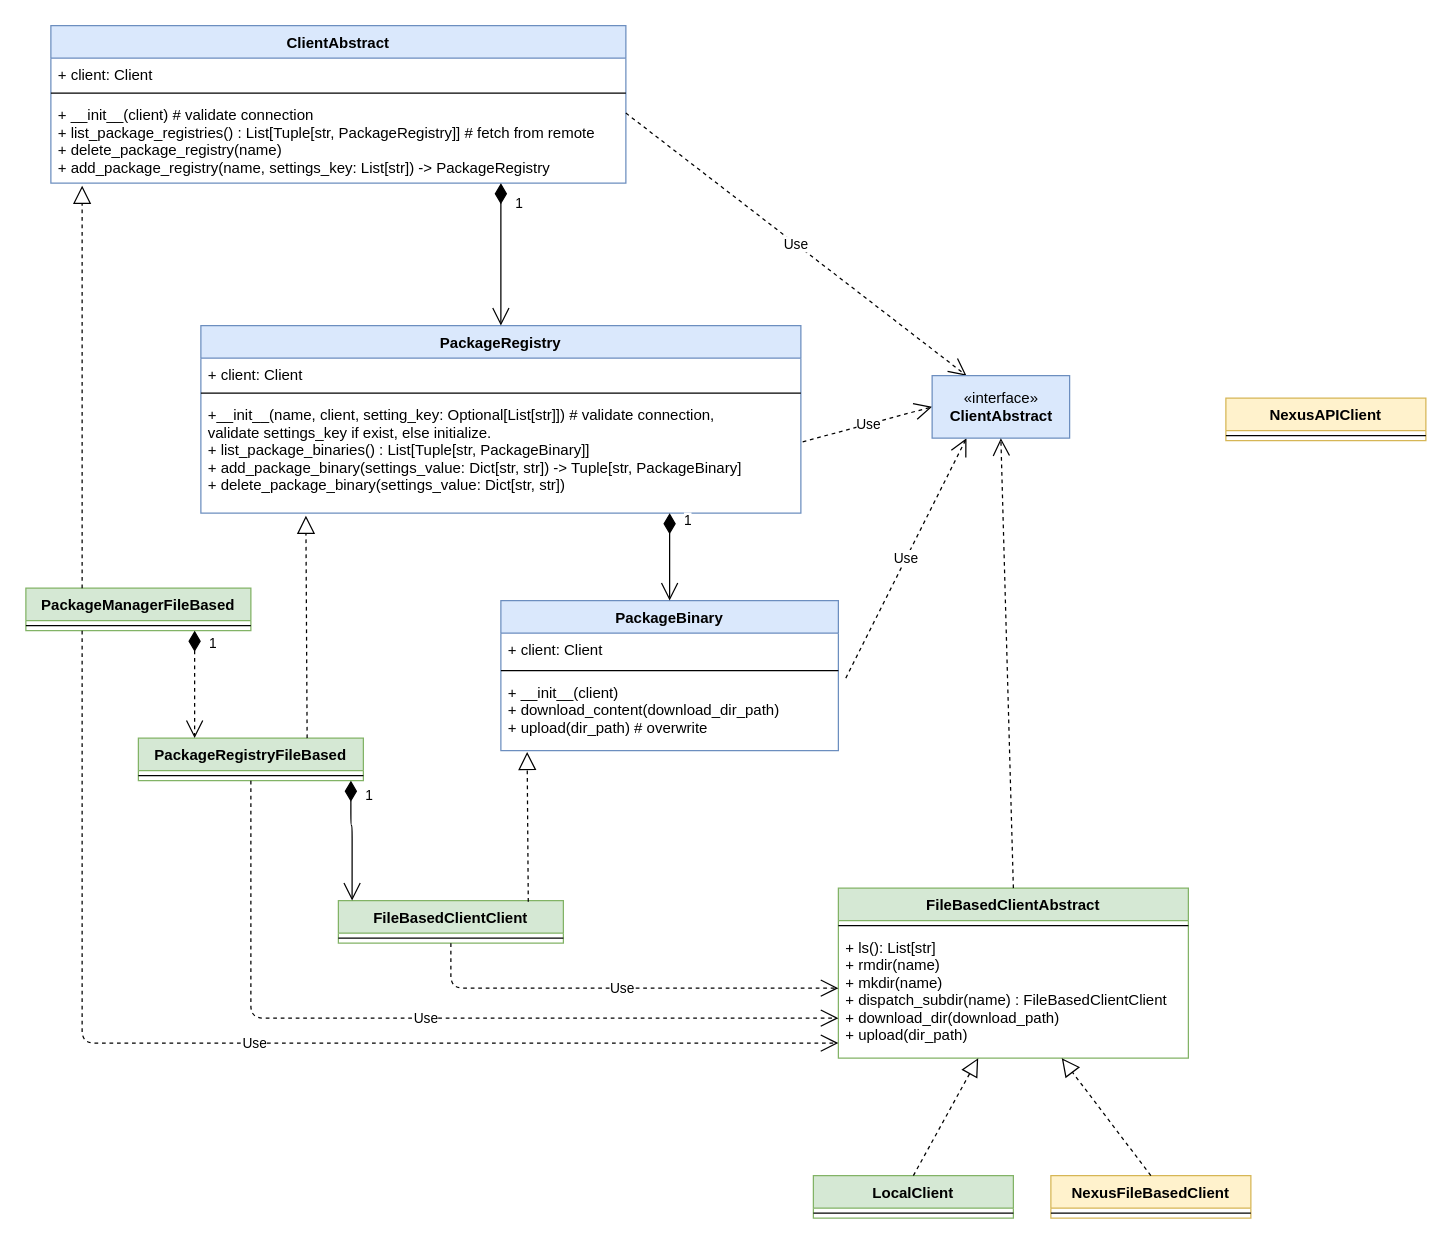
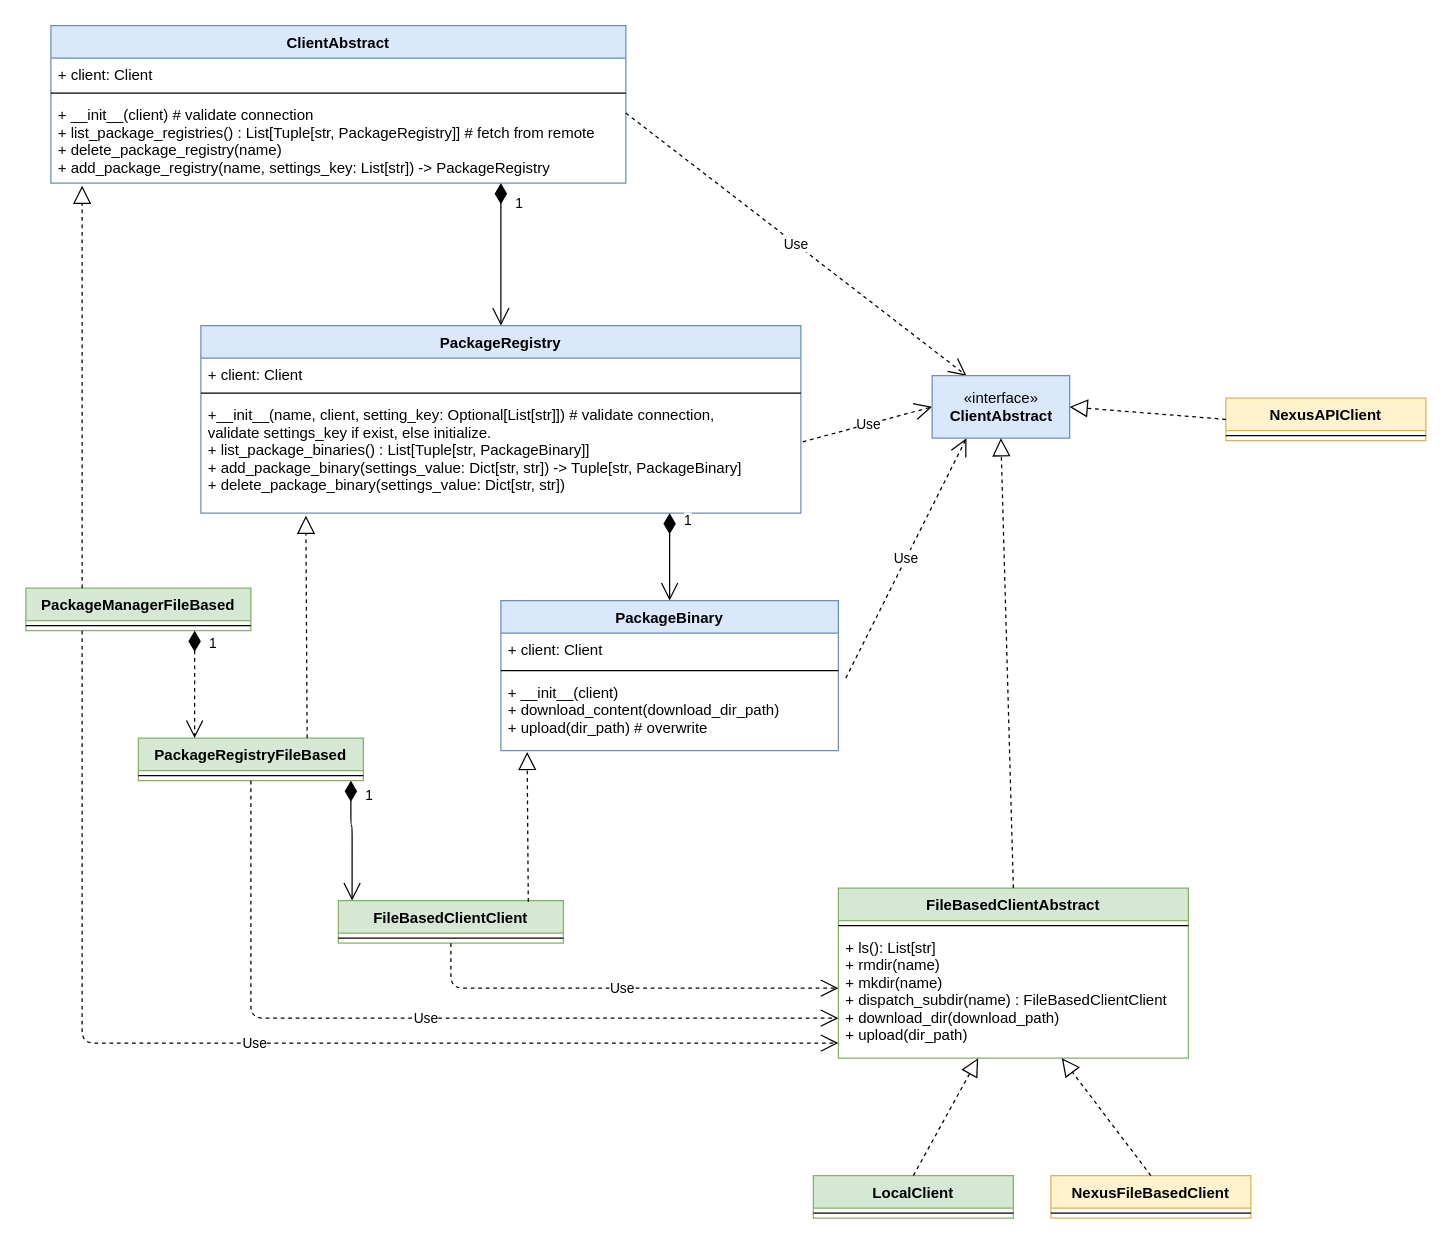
edge "NexusAPIClient" -> "«interface» ClientAbstract": added
edge "FileBasedClientAbstract" -> "«interface» ClientAbstract": arrowhead open -> block
